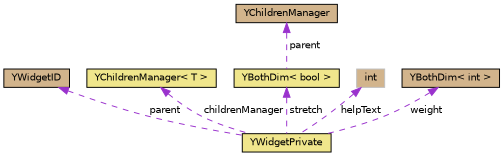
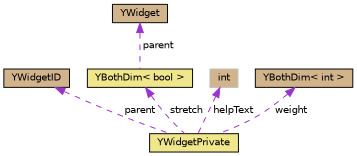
node "YChildrenManager": label "YChildrenManager" -> "YWidget"
node "YChildrenManager< T >": removed
